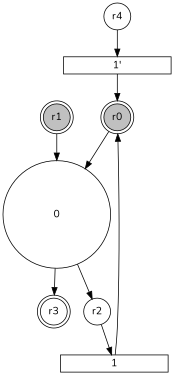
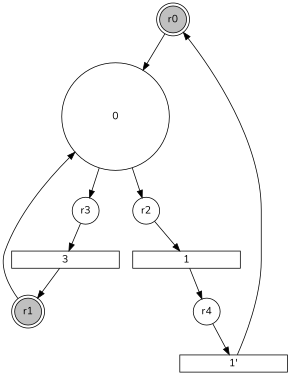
edge "1" -> "r0": now "1" -> "r4"
node "3": added
node "r3": shape doublecircle -> circle
